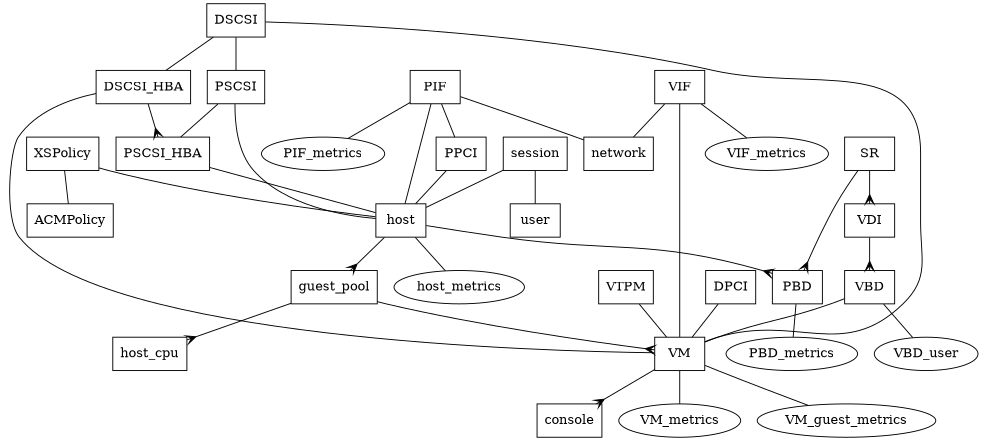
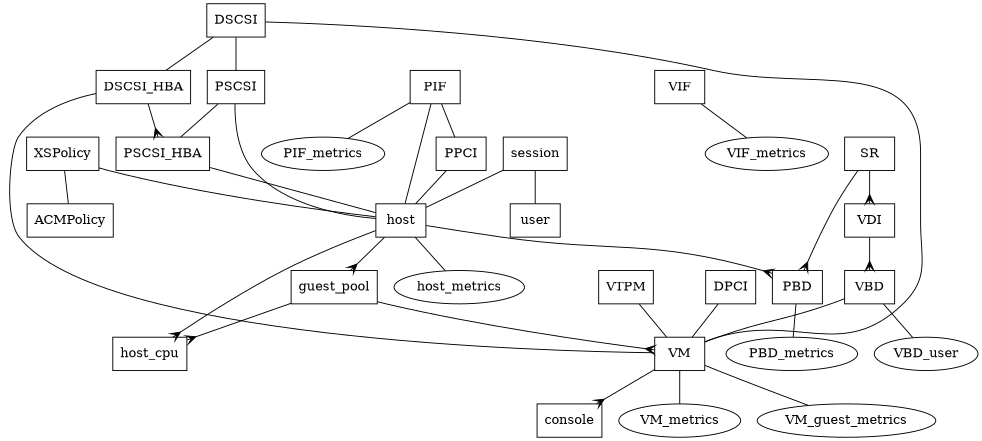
node "network": removed
edge "VIF" -- "VM": removed
edge "host" -> "host_cpu": added
